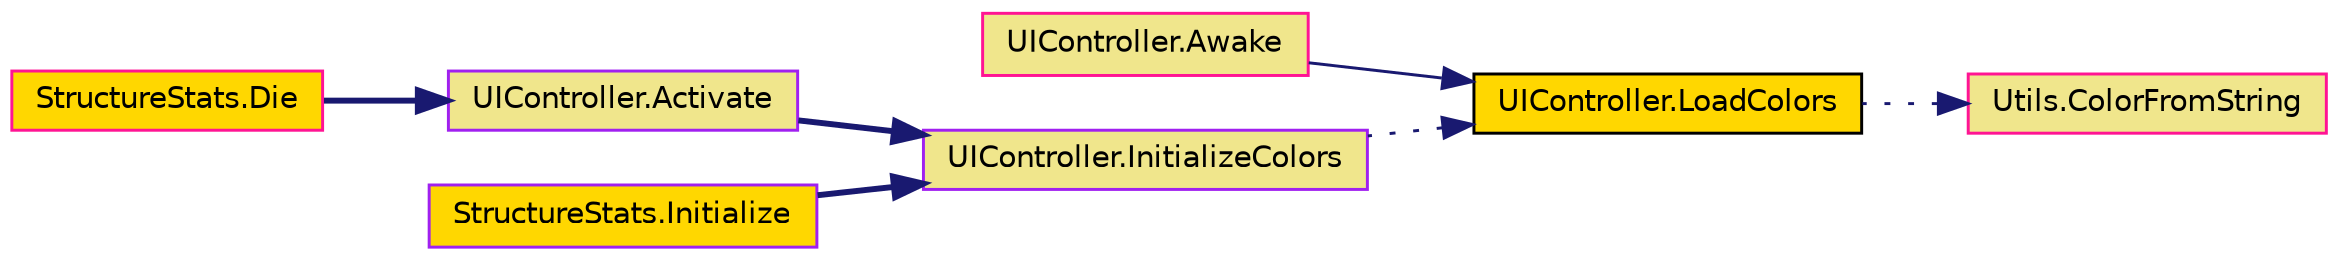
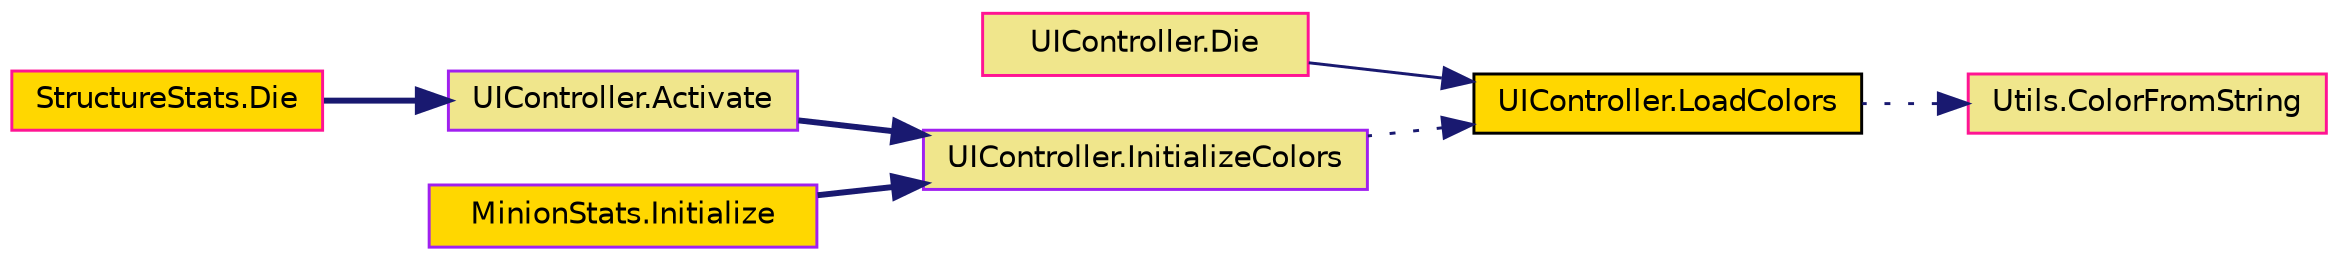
node "UIController.Awake": label "UIController.Awake" -> "UIController.Die"
node "StructureStats.Initialize": label "StructureStats.Initialize" -> "MinionStats.Initialize"
